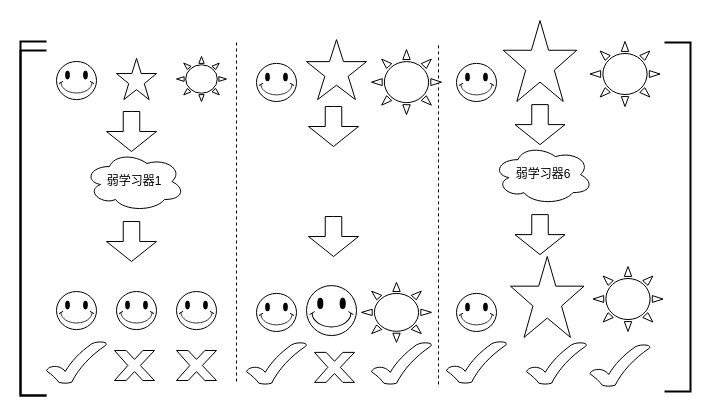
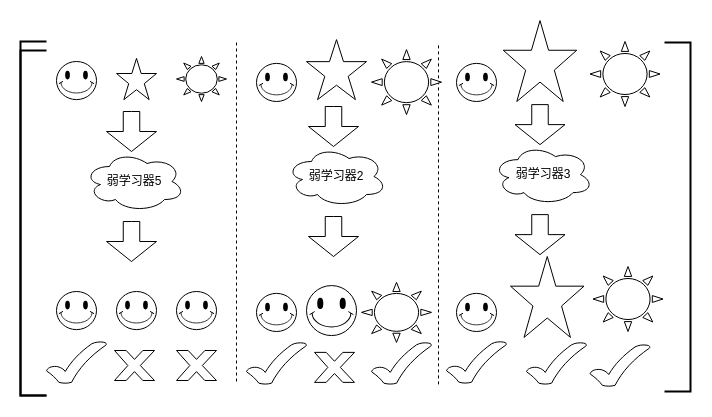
node "弱学习器6": label "弱学习器6" -> "弱学习器3"
node "弱学习器2": added
node "弱学习器1": label "弱学习器1" -> "弱学习器5"
